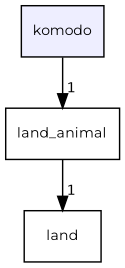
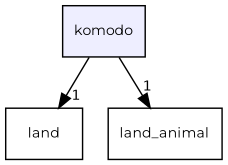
edge "land_animal" -> "land": now "komodo" -> "land"
